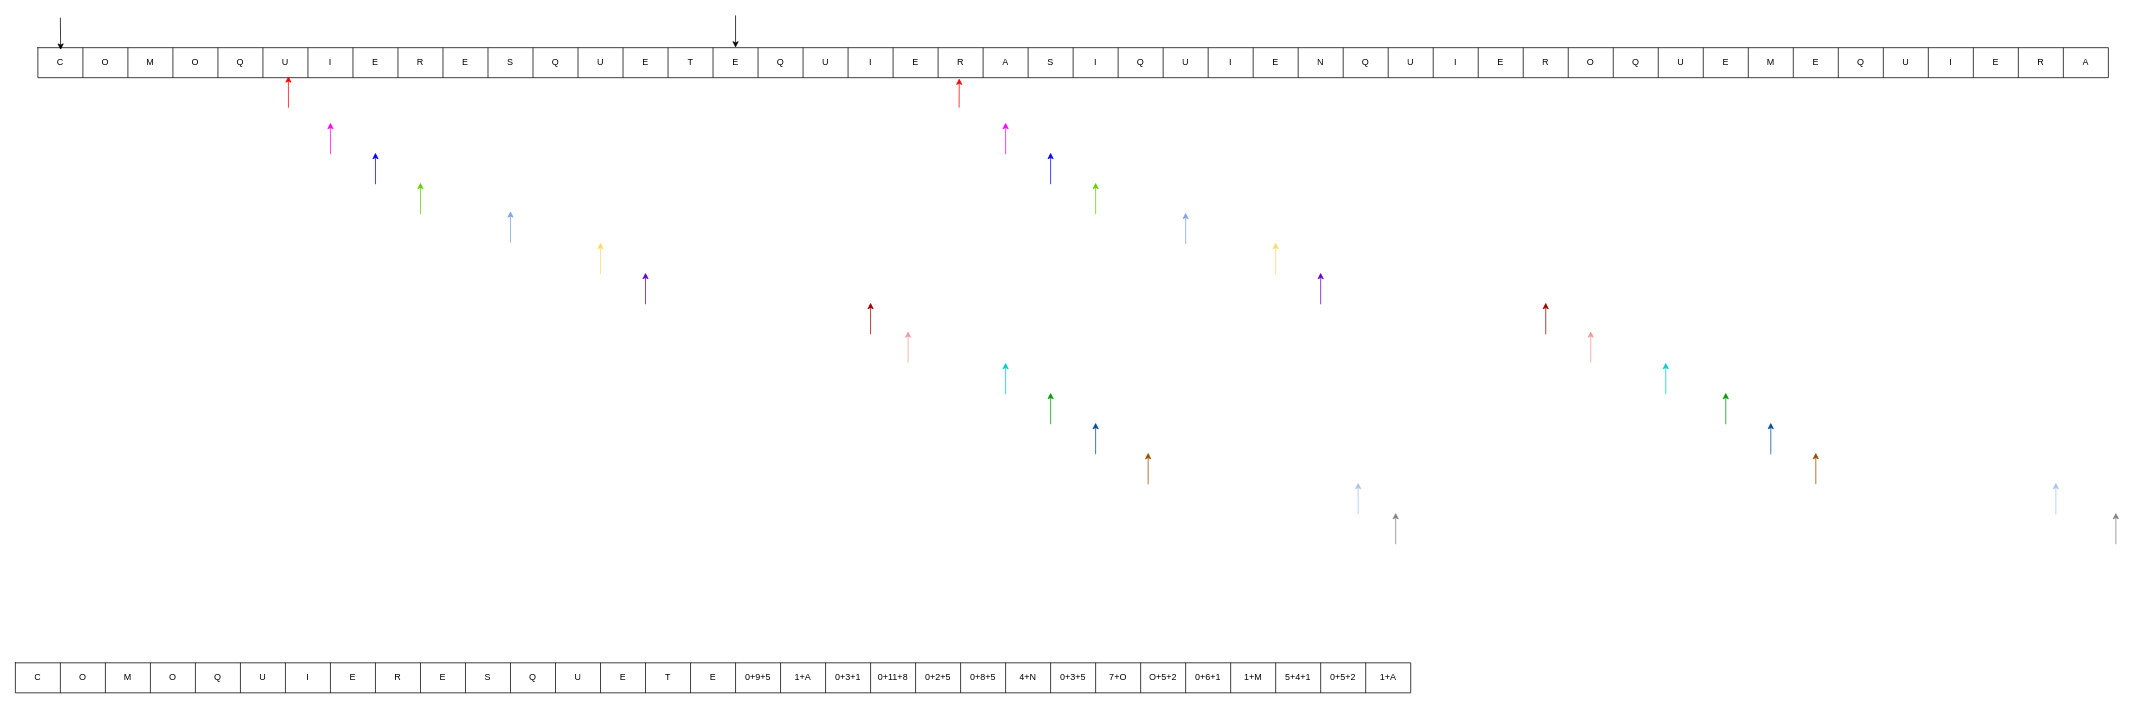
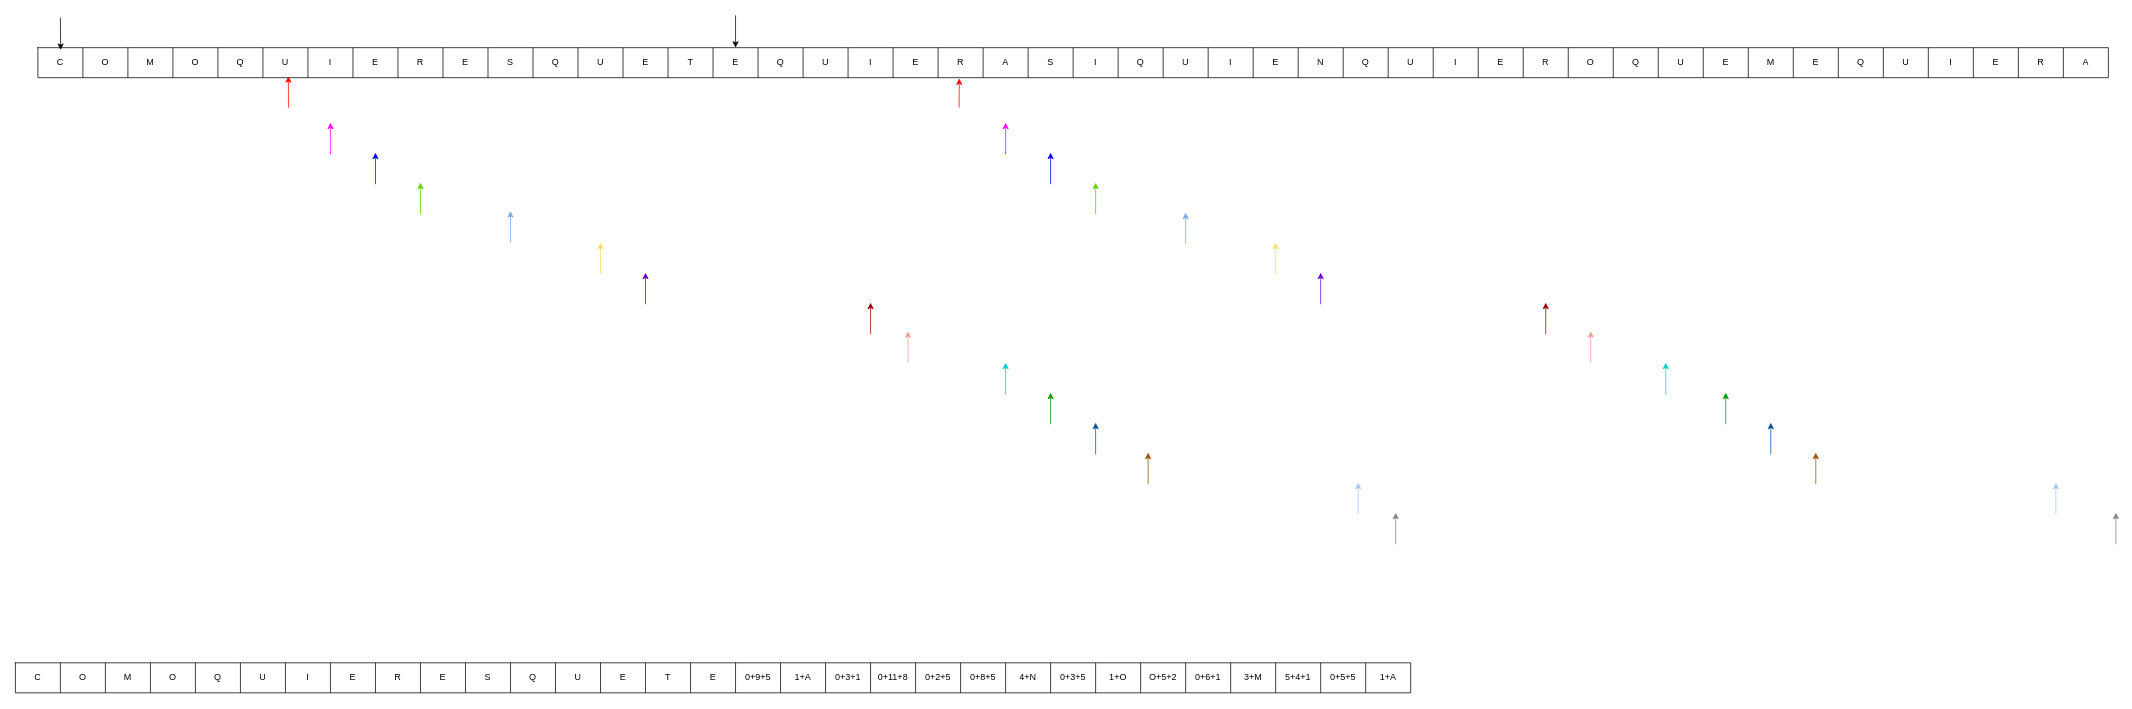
node "7+O": label "7+O" -> "1+O"
node "1+M": label "1+M" -> "3+M"
node "0+5+2": label "0+5+2" -> "0+5+5"
